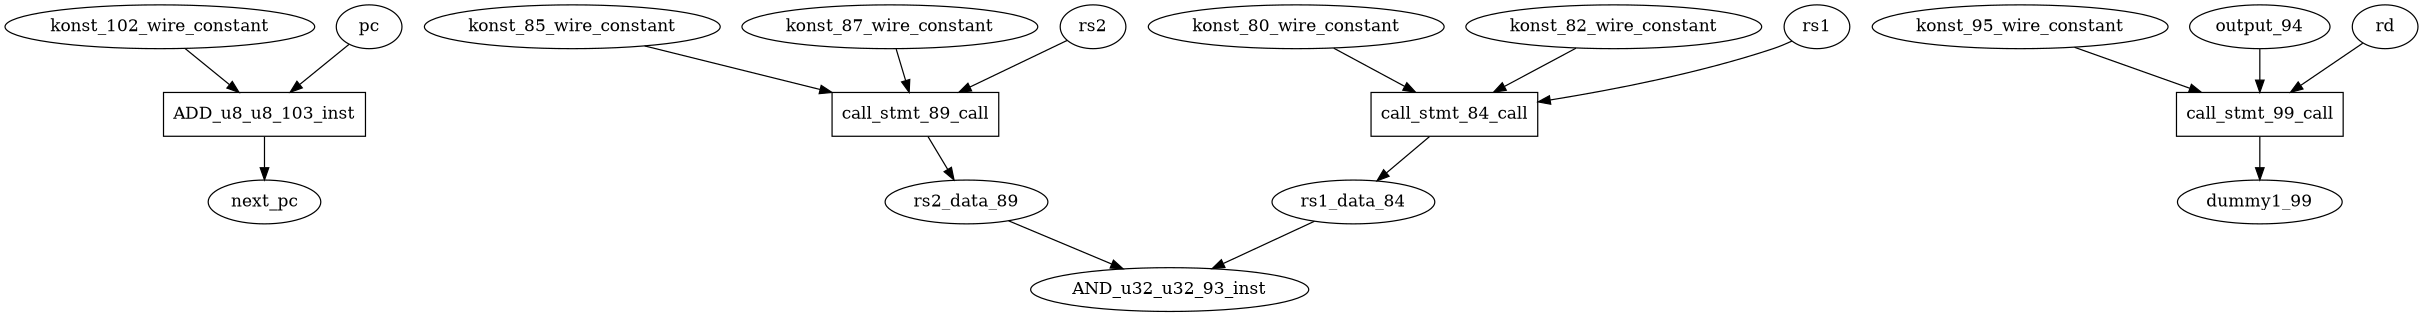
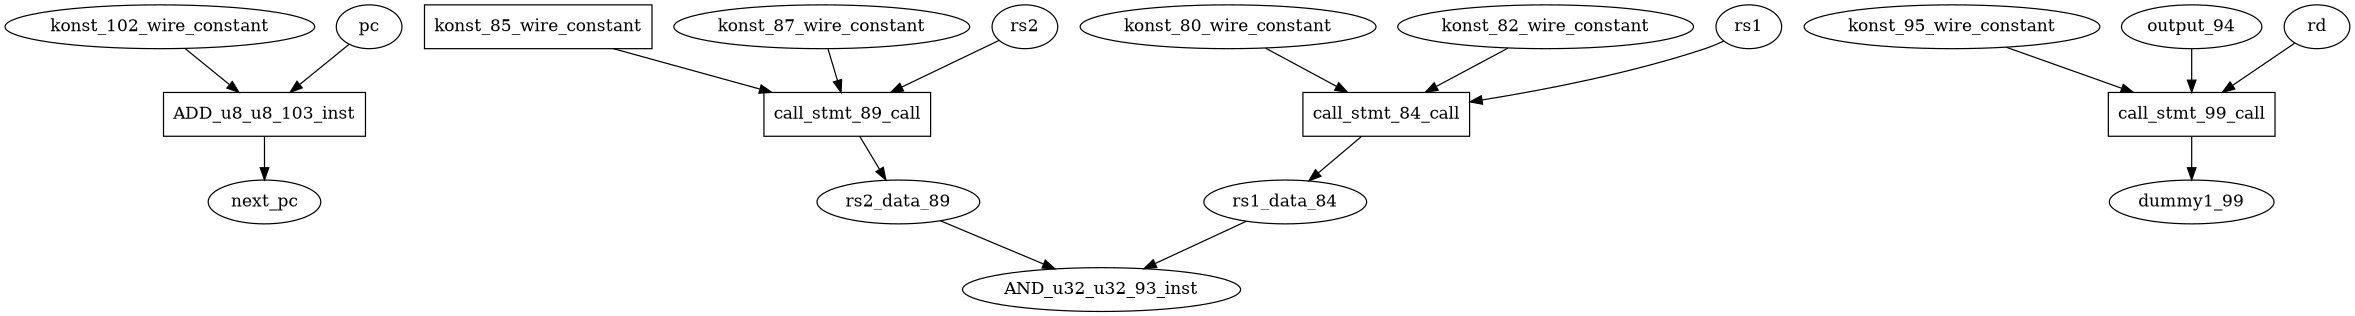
node "konst_85_wire_constant": shape ellipse -> box
